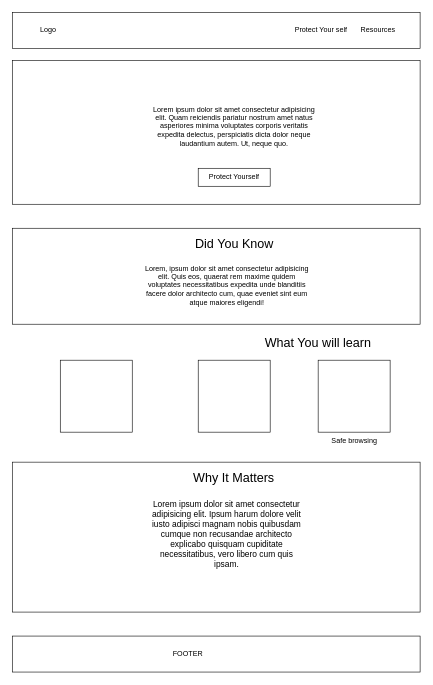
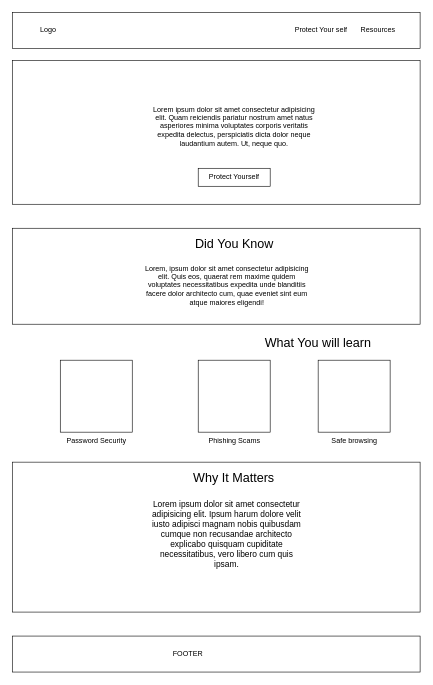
node "Password Security": added
node "Phishing Scams": added
